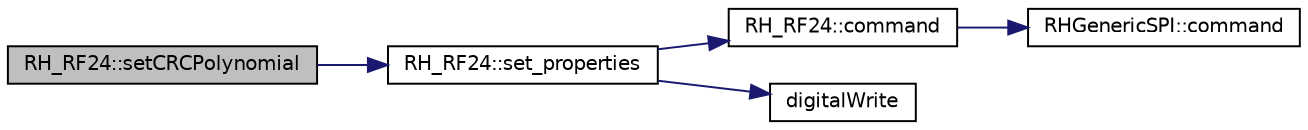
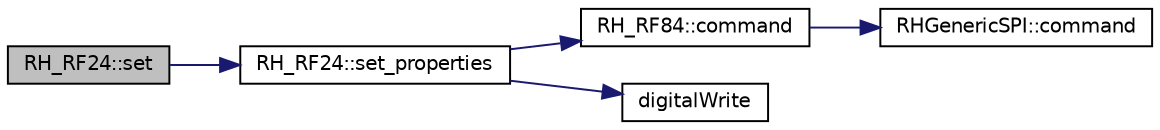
node "RH_RF24::command": label "RH_RF24::command" -> "RH_RF84::command"
node "RH_RF24::setCRCPolynomial": label "RH_RF24::setCRCPolynomial" -> "RH_RF24::set"
